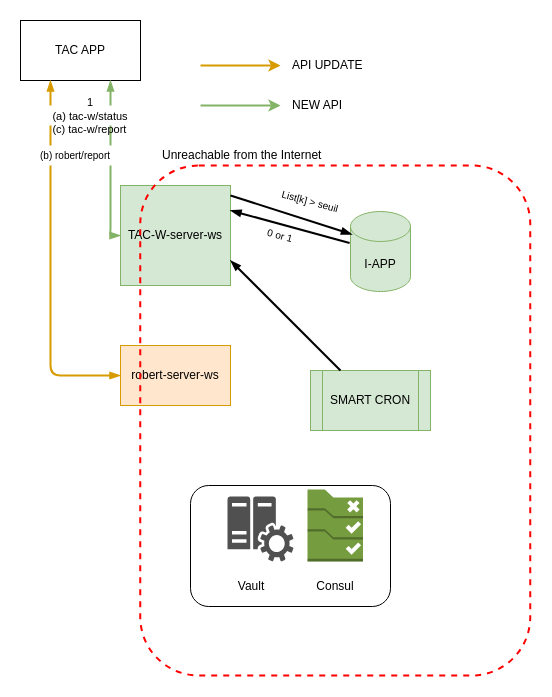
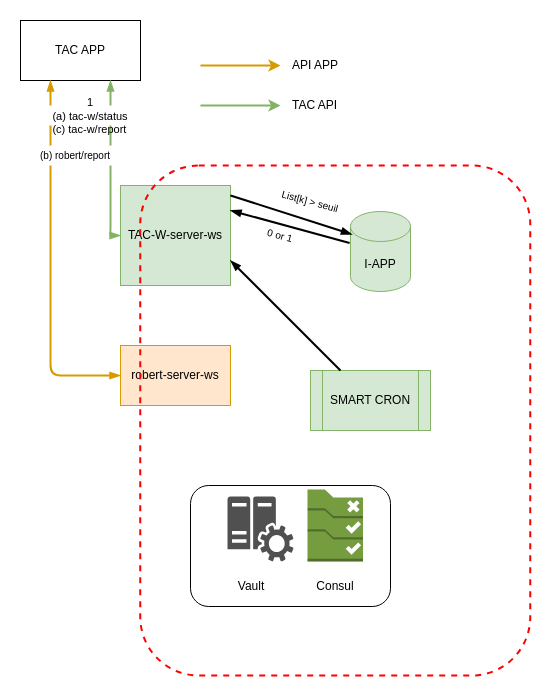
node "API UPDATE": label "API UPDATE" -> "API APP"
node "NEW API": label "NEW API" -> "TAC API"
node "Unreachable from the Internet": removed
